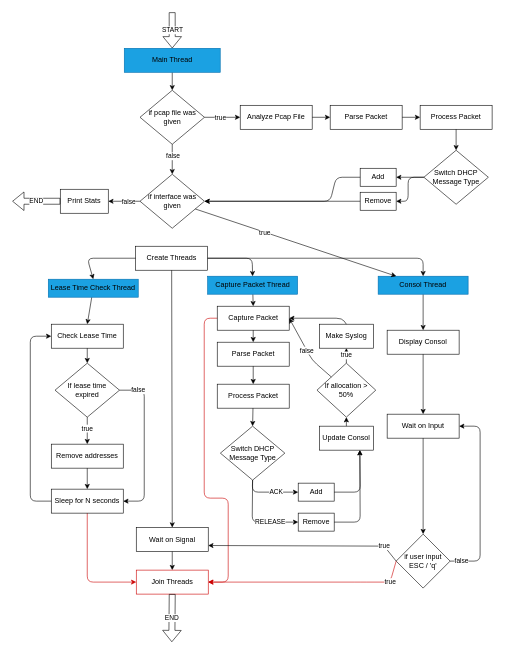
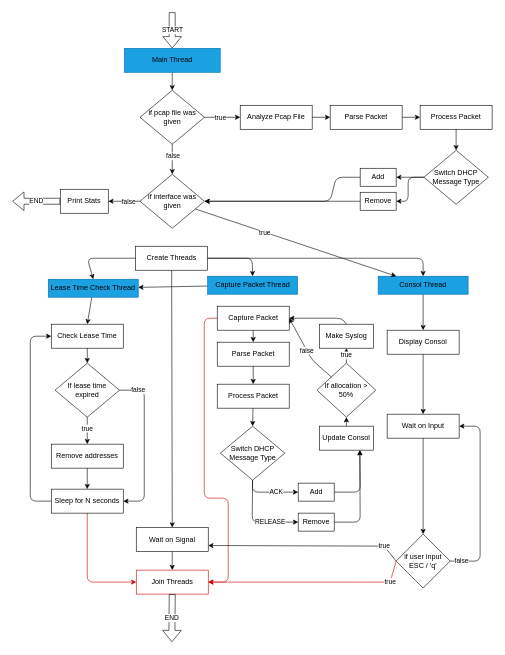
edge "Capture Packet Thread" -> "Capture Packet": now "Capture Packet Thread" -> "Lease Time Check Thread"
